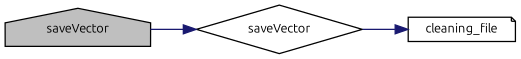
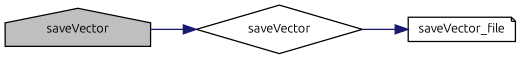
node "cleaning_file": label "cleaning_file" -> "saveVector_file"
